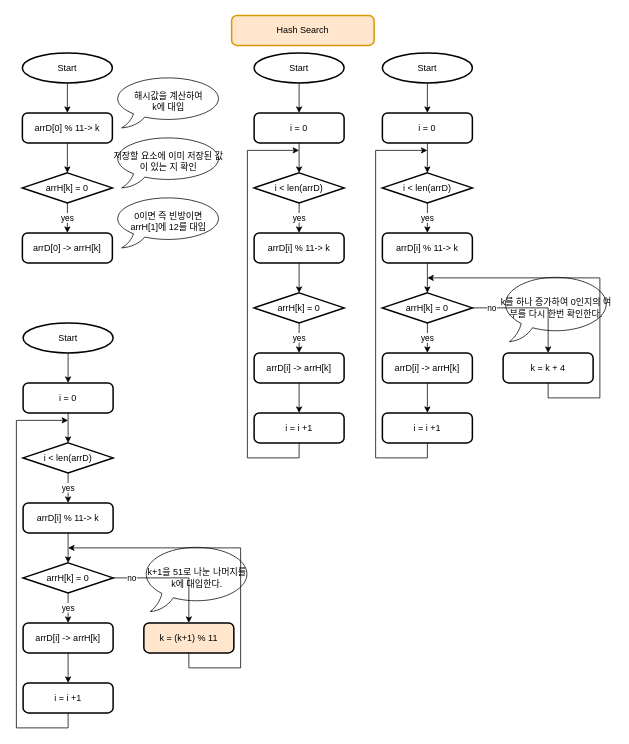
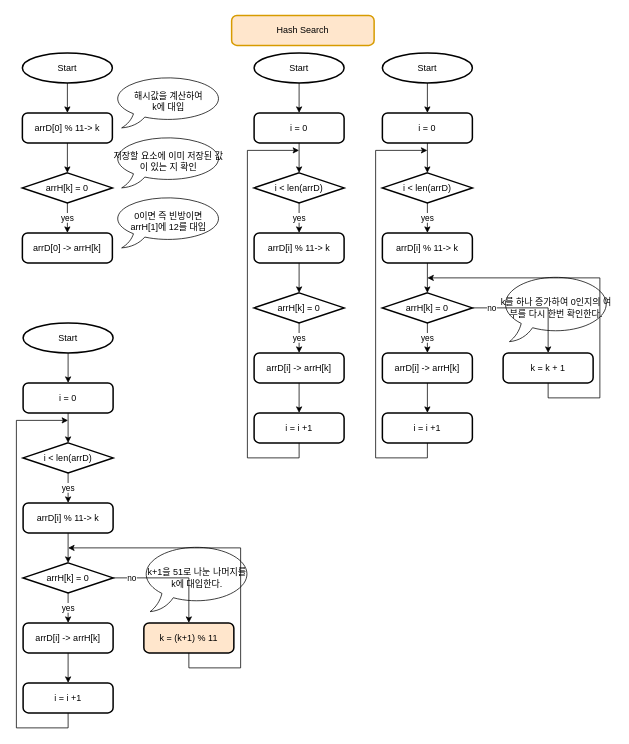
node "k = k + 4": label "k = k + 4" -> "k = k + 1"
